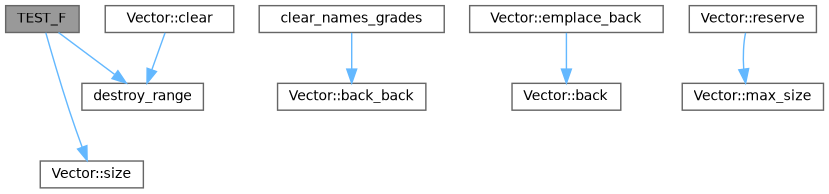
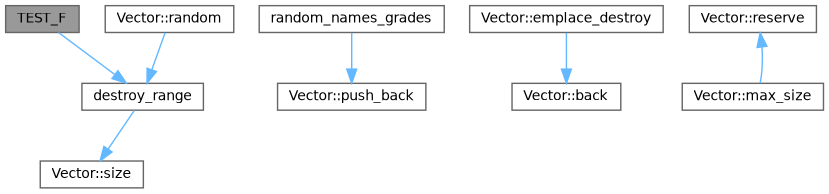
node "Vector::clear": label "Vector::clear" -> "Vector::random"
node "clear_names_grades": label "clear_names_grades" -> "random_names_grades"
node "Vector::emplace_back": label "Vector::emplace_back" -> "Vector::emplace_destroy"
edge "Vector::reserve" -> "Vector::max_size": reversed
edge "TEST_F" -> "Vector::size": now "destroy_range" -> "Vector::size"
node "Vector::back_back": label "Vector::back_back" -> "Vector::push_back"
